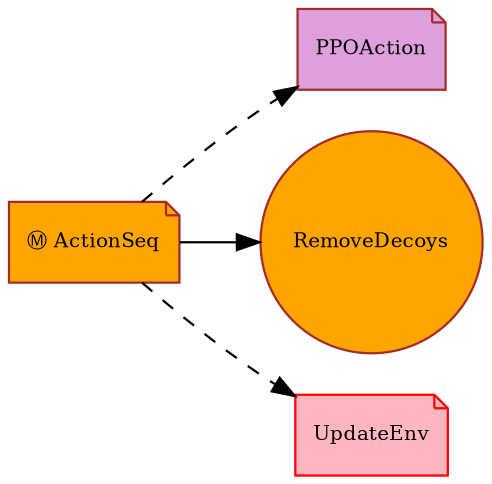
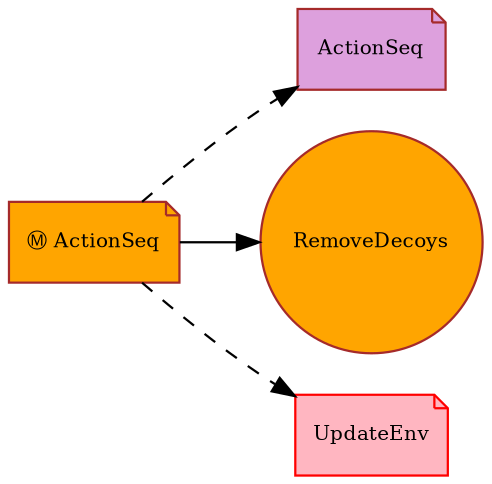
node "PPOAction": label "PPOAction" -> "ActionSeq"
